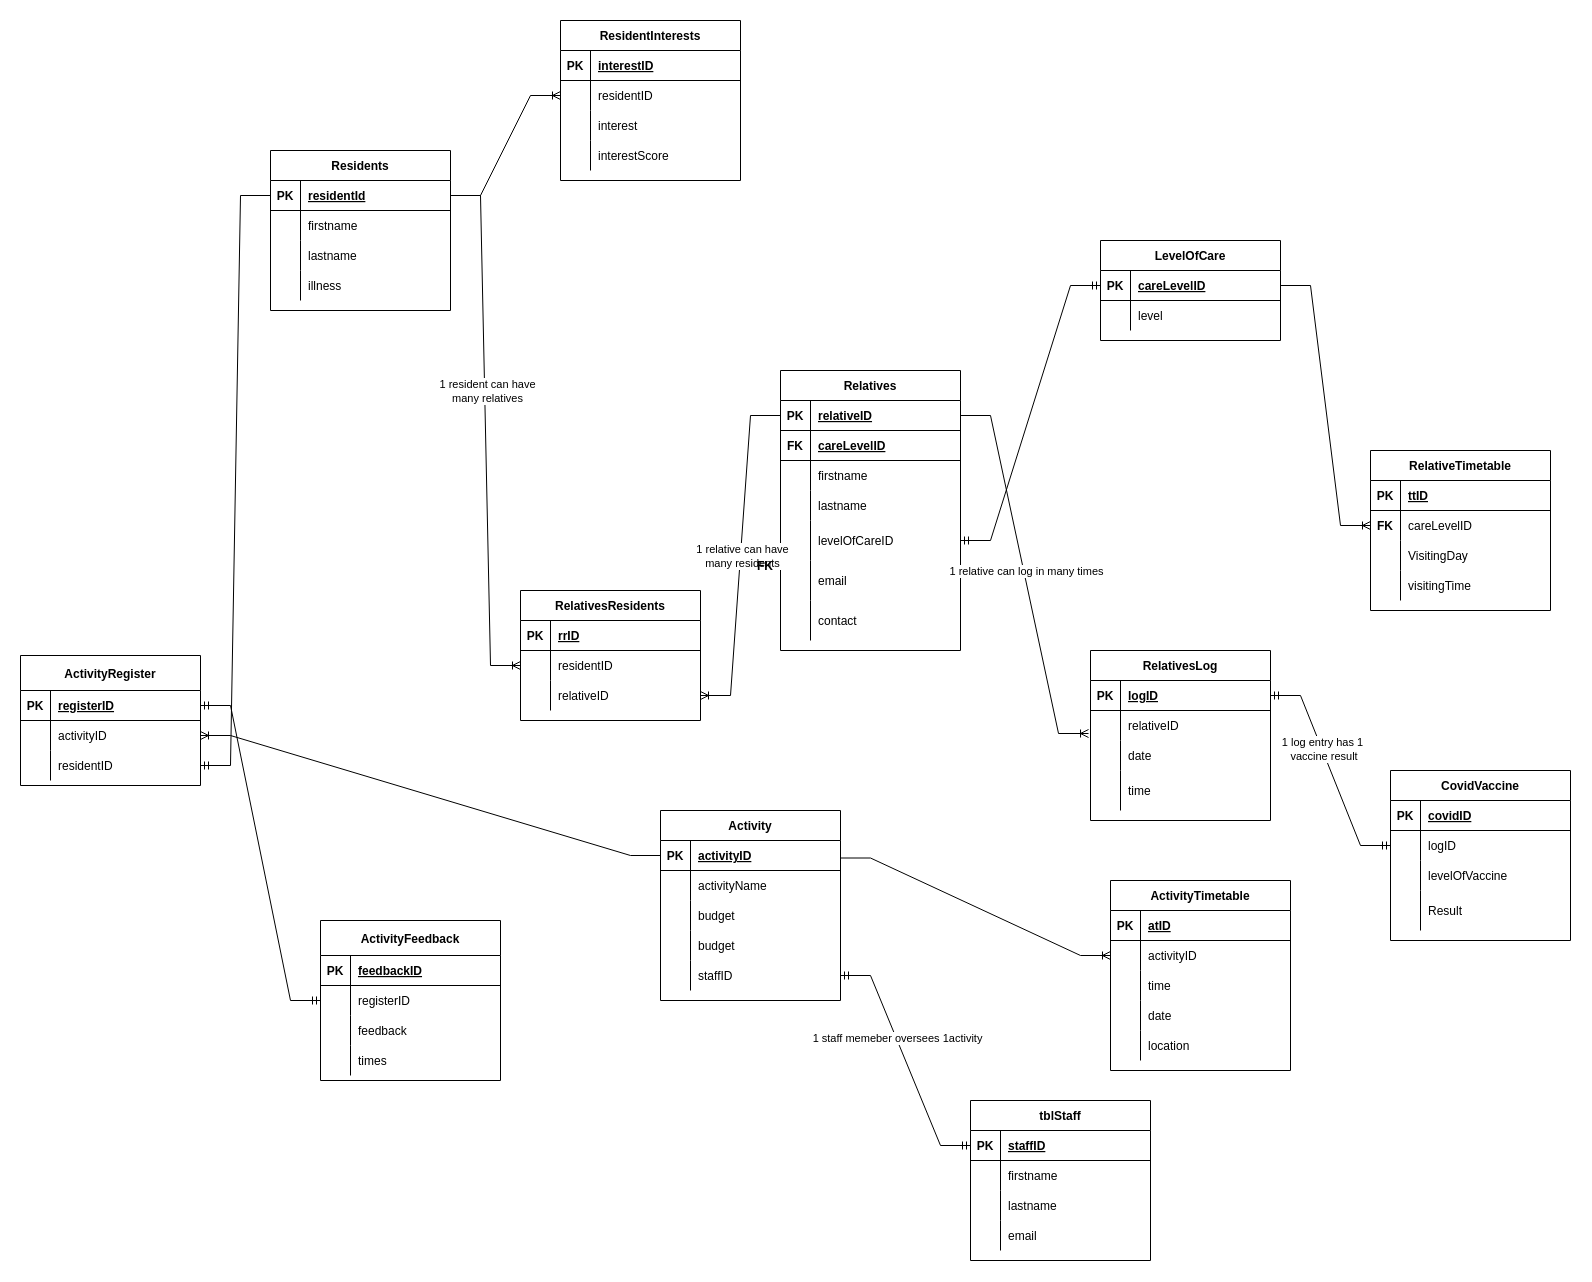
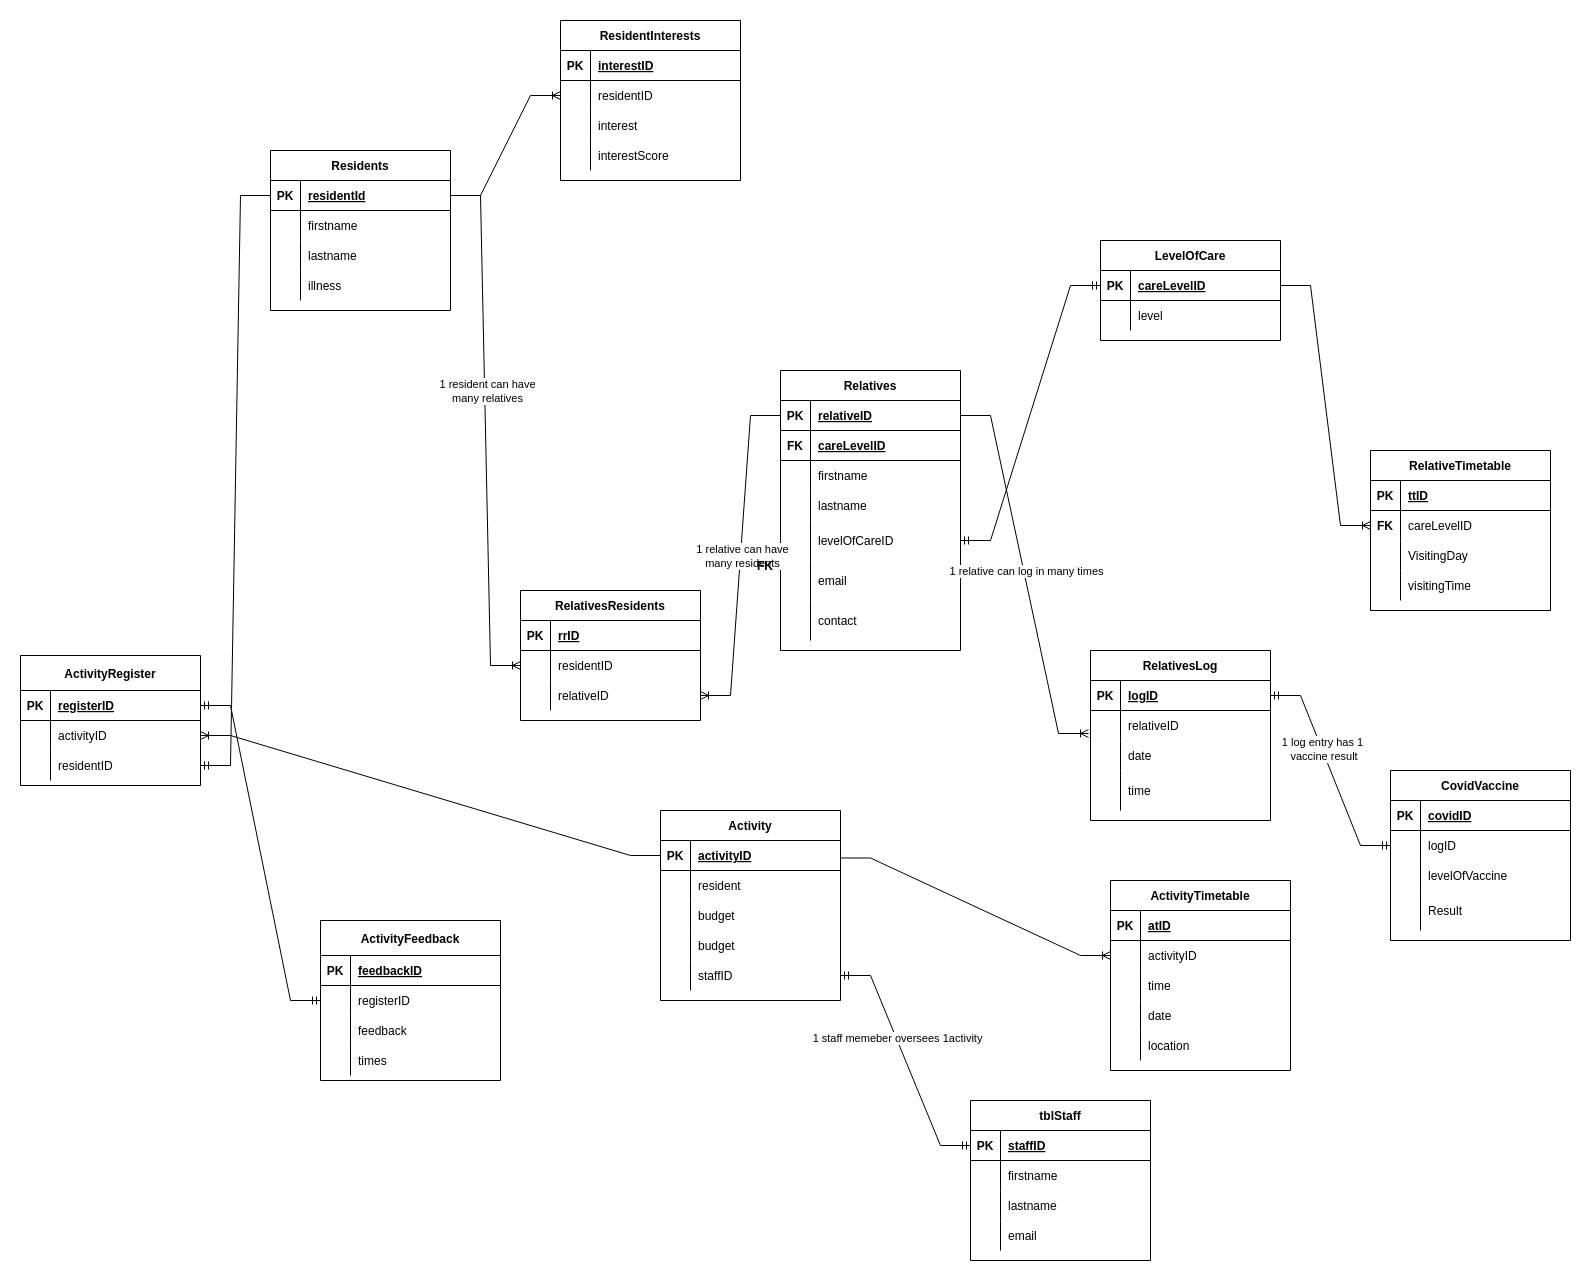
node "activityName": label "activityName" -> "resident"
